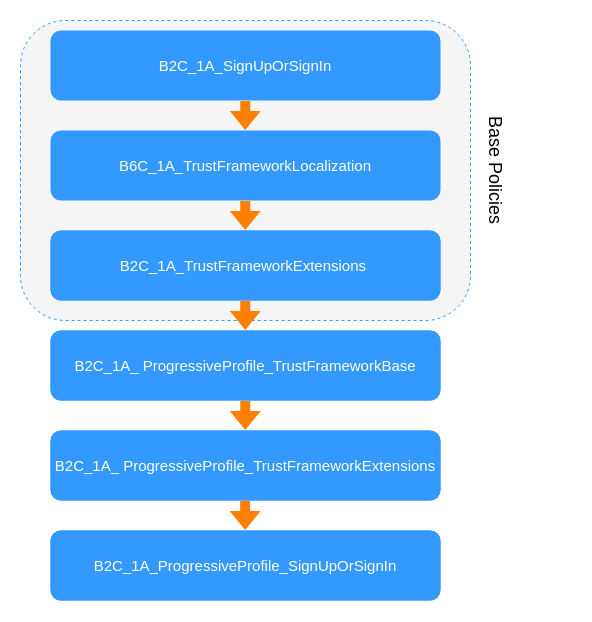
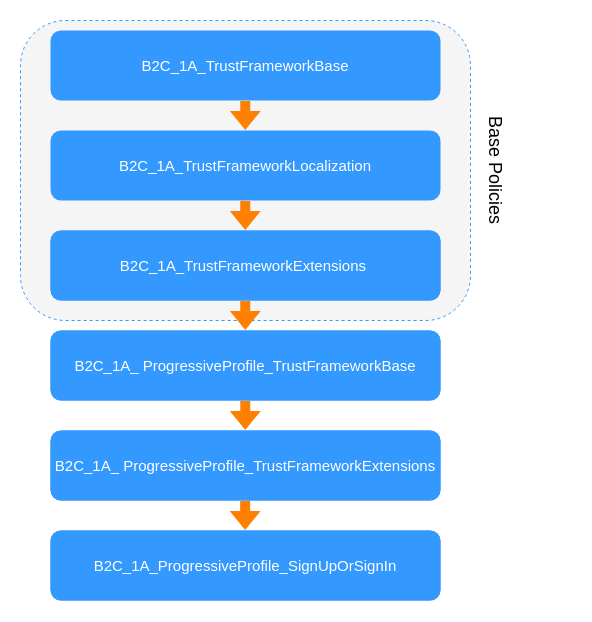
node "B2C_1A_SignUpOrSignIn": label "B2C_1A_SignUpOrSignIn" -> "B2C_1A_TrustFrameworkBase"
node "B6C_1A_TrustFrameworkLocalization": label "B6C_1A_TrustFrameworkLocalization" -> "B2C_1A_TrustFrameworkLocalization"
